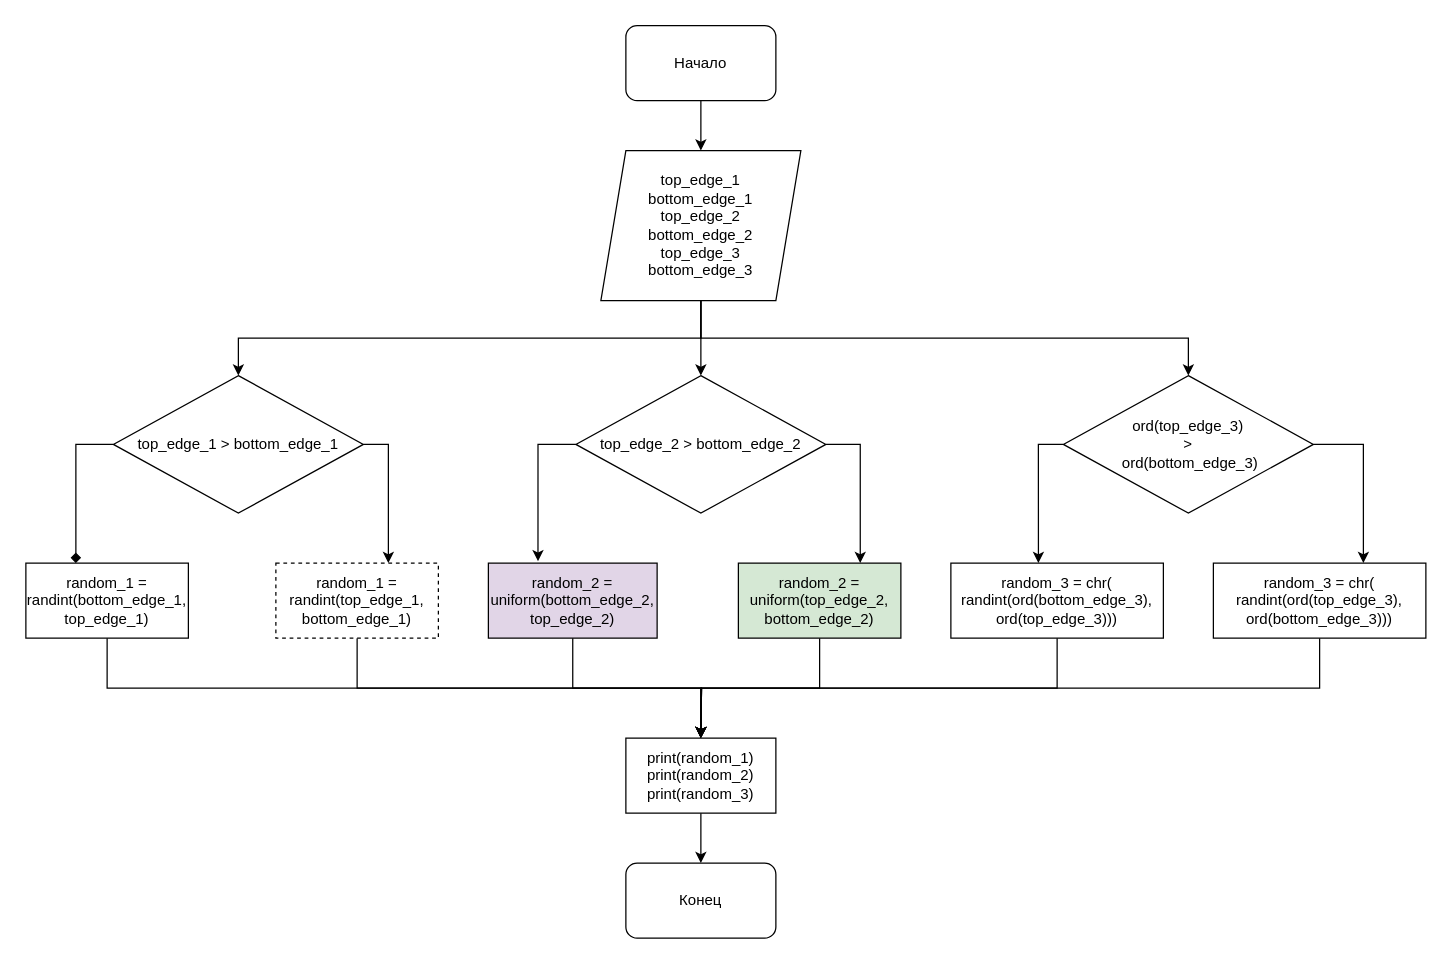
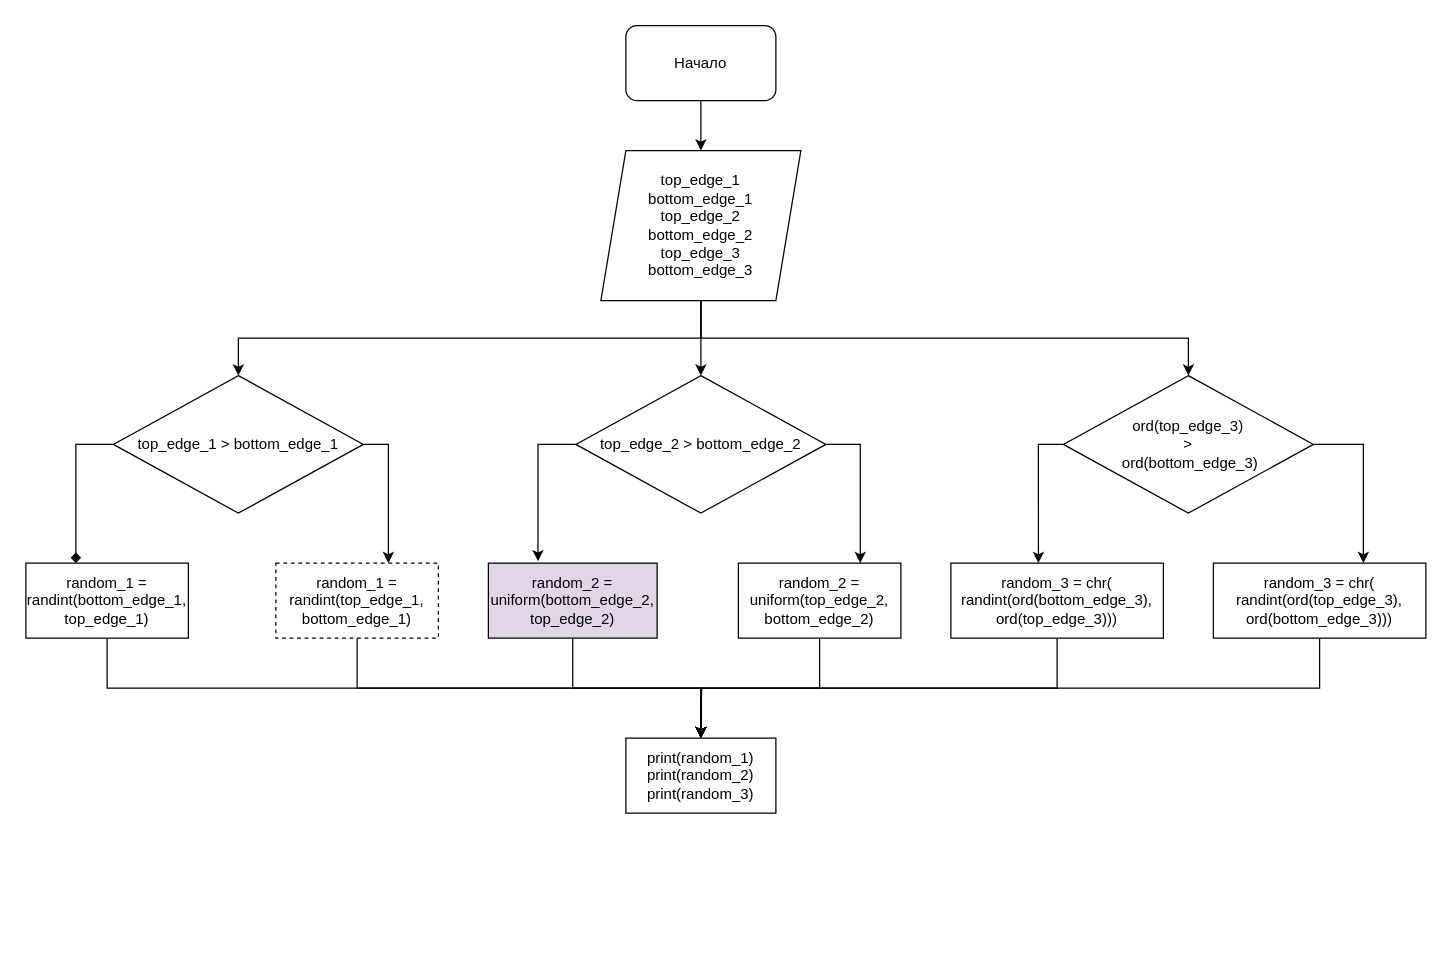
node "random_2 = uniform(top_edge_2, bottom_edge_2)": fillcolor #d5e8d4 -> #ffffff
edge "print(random_1) print(random_2) print(random_3)" -> "Конец": removed
node "Конец": removed
